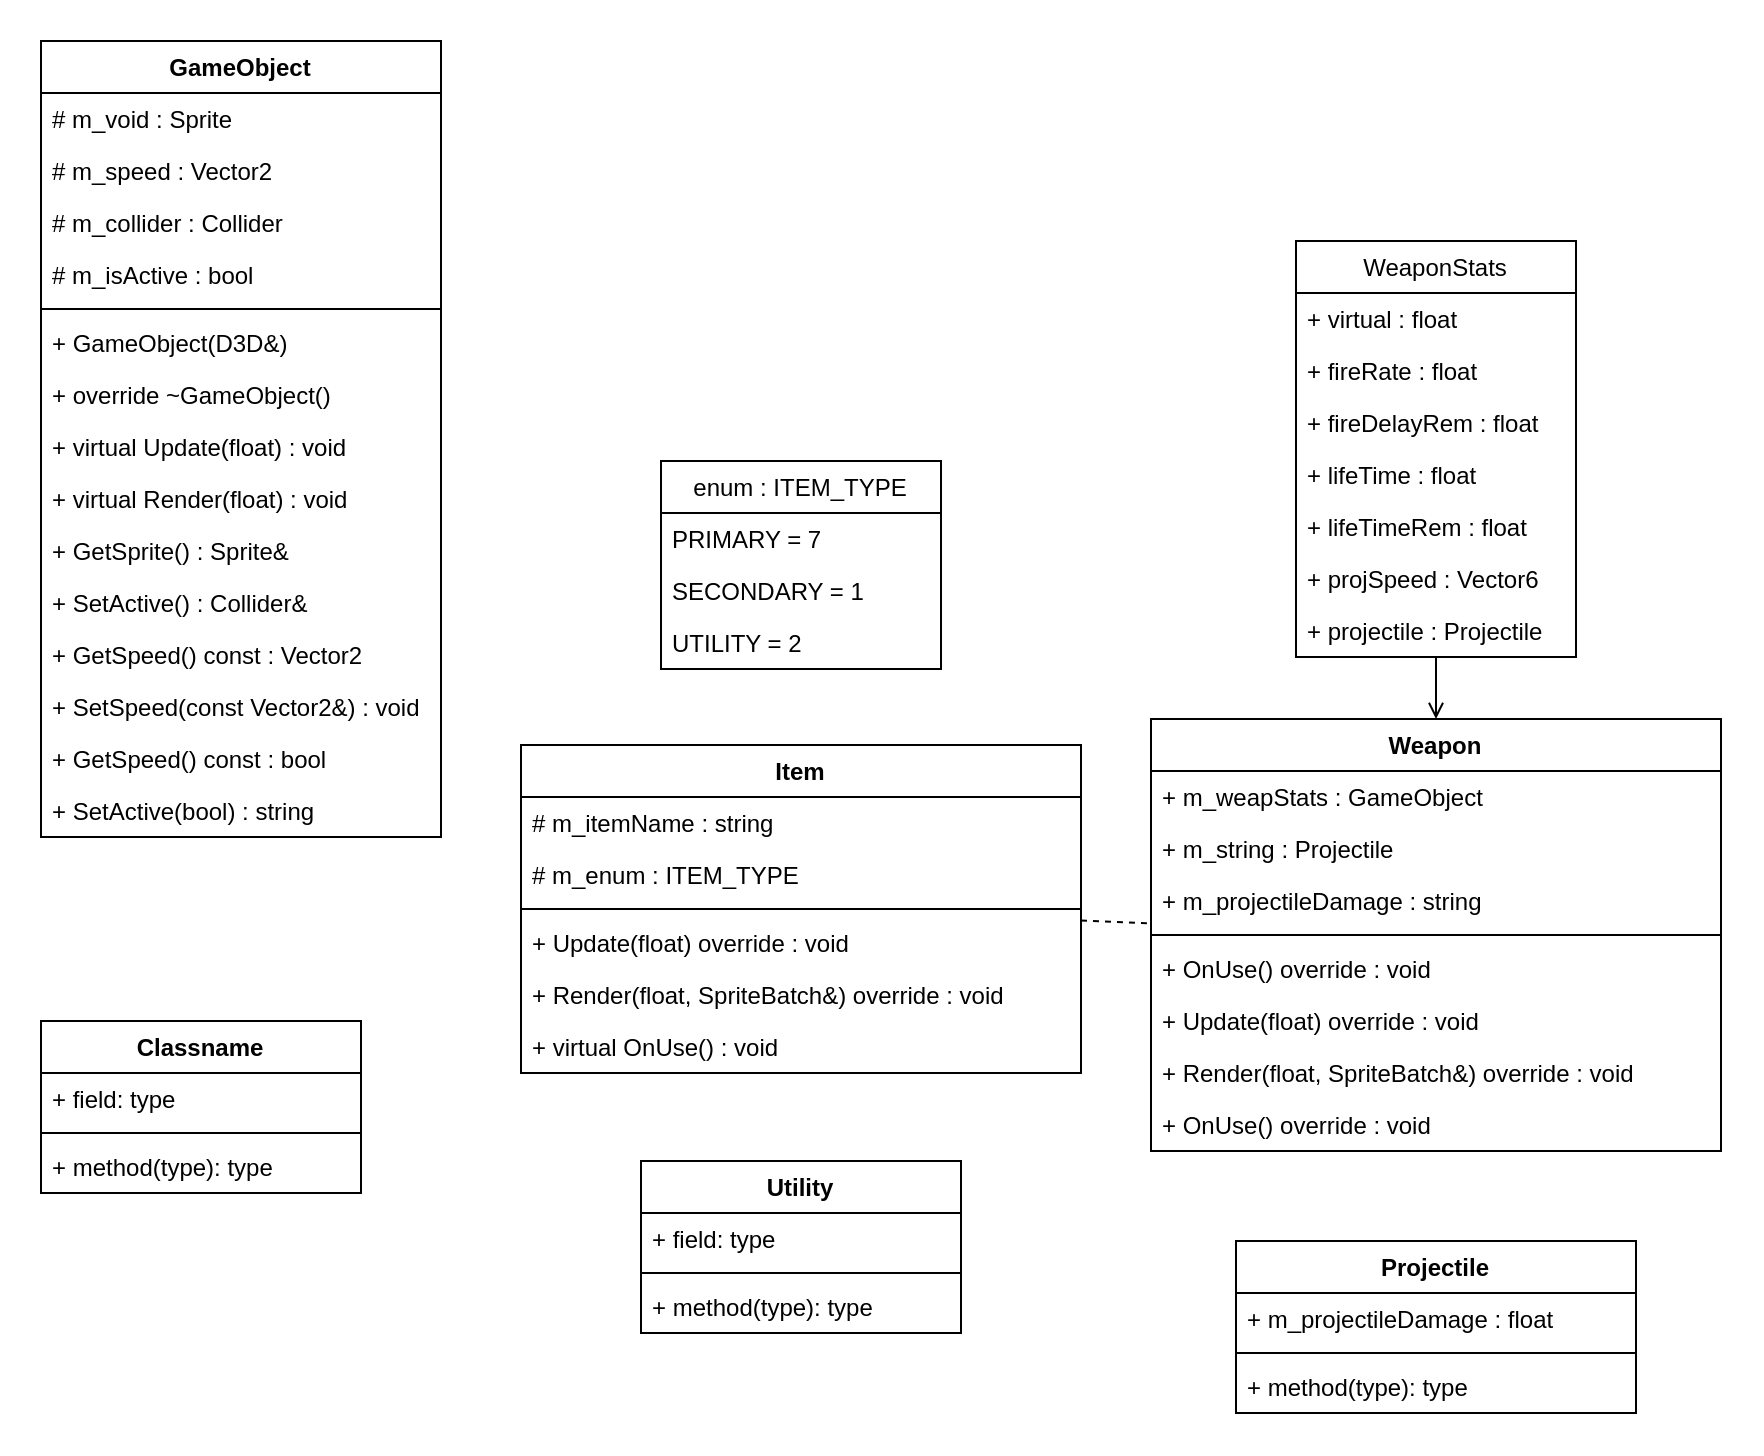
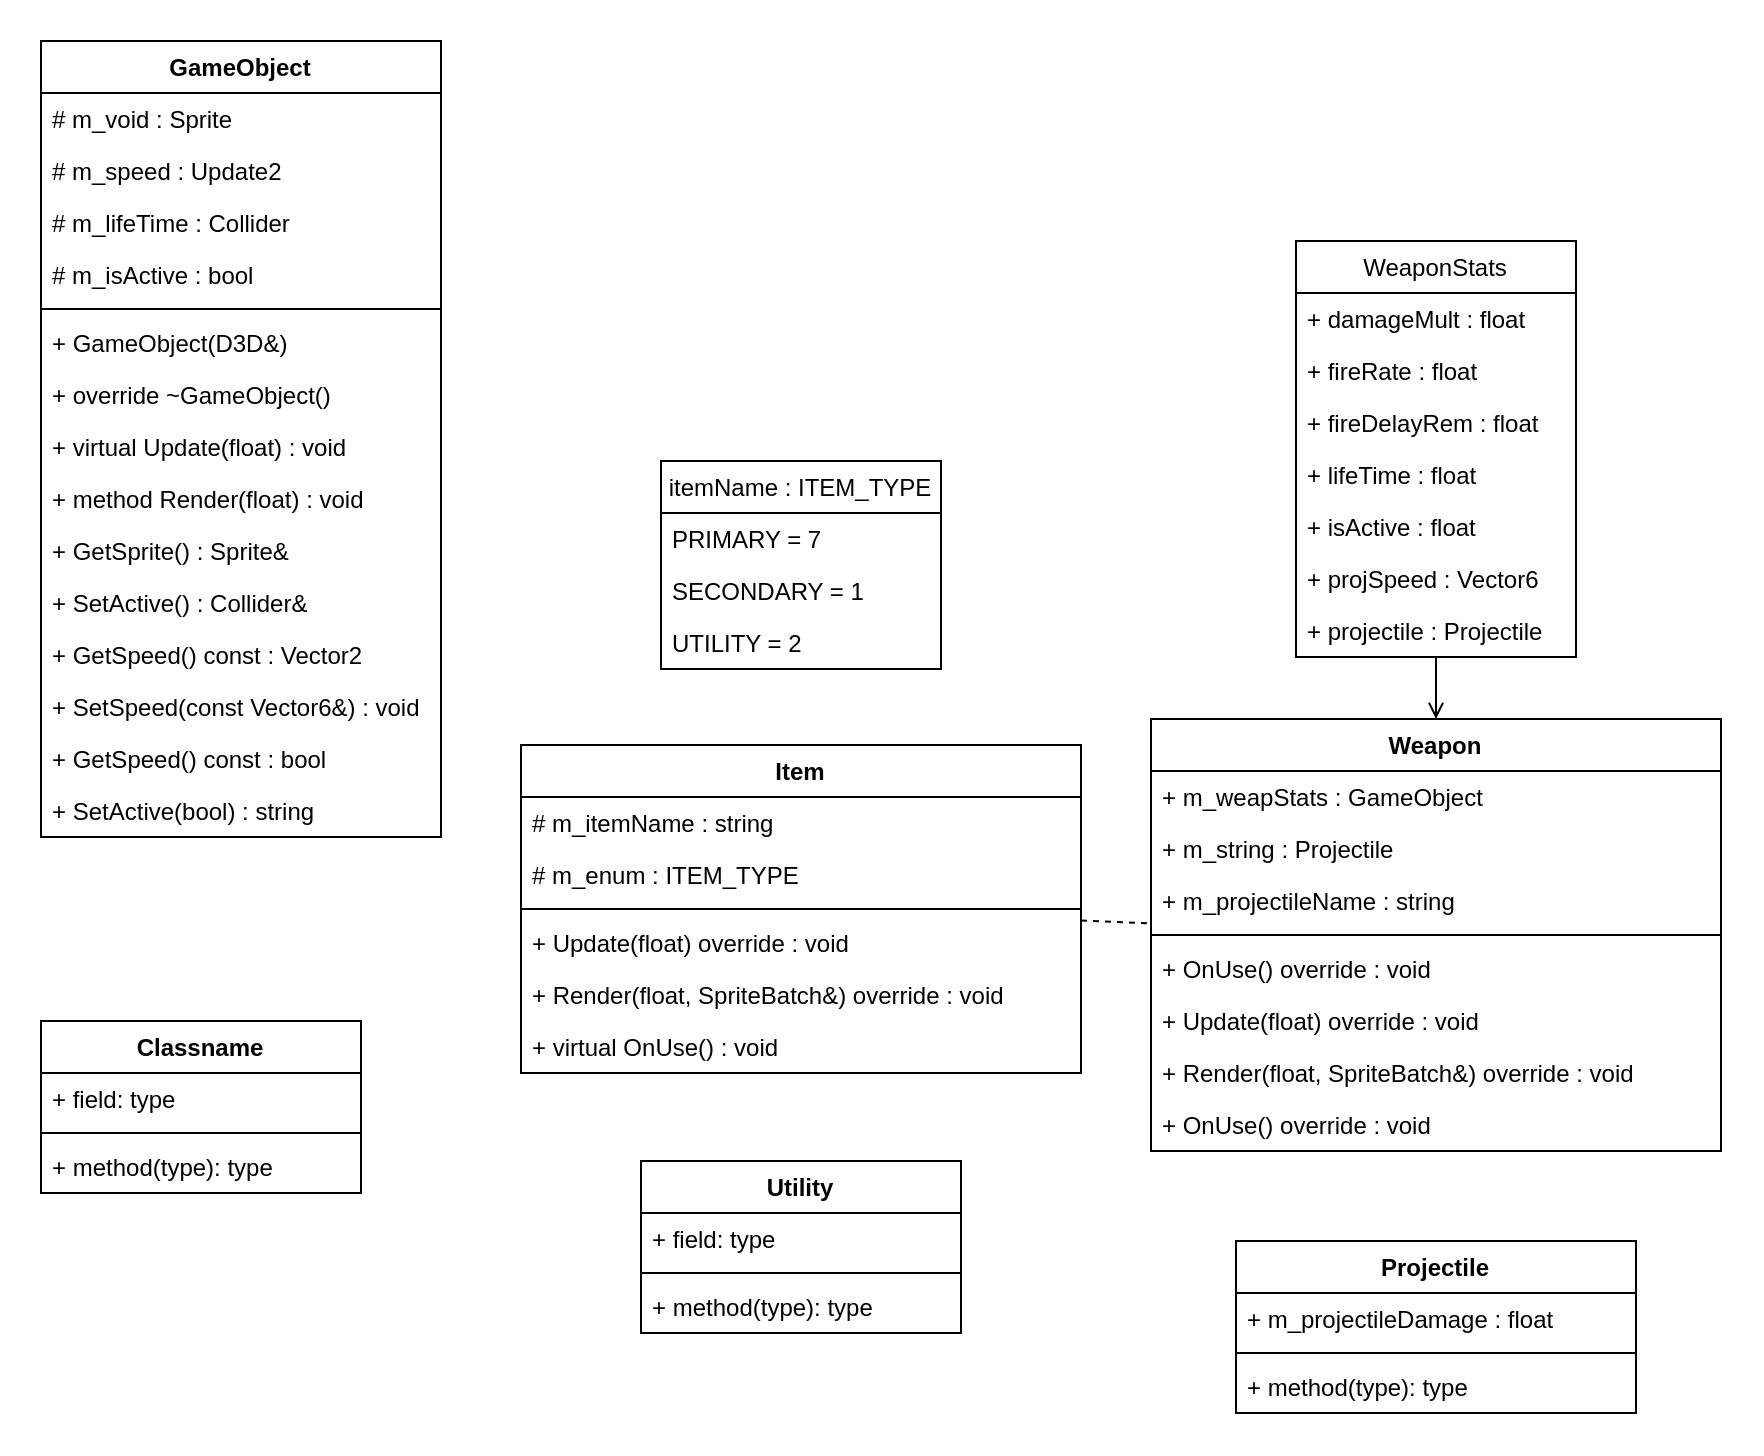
node "# m_speed : Vector2": label "# m_speed : Vector2" -> "# m_speed : Update2"
node "# m_collider : Collider": label "# m_collider : Collider" -> "# m_lifeTime : Collider"
node "+ virtual : float": label "+ virtual : float" -> "+ damageMult : float"
node "enum : ITEM_TYPE": label "enum : ITEM_TYPE" -> "itemName : ITEM_TYPE"
node "+ virtual Render(float) : void": label "+ virtual Render(float) : void" -> "+ method Render(float) : void"
node "+ lifeTimeRem : float": label "+ lifeTimeRem : float" -> "+ isActive : float"
node "+ SetSpeed(const Vector2&) : void": label "+ SetSpeed(const Vector2&) : void" -> "+ SetSpeed(const Vector6&) : void"
node "+ m_projectileDamage : string": label "+ m_projectileDamage : string" -> "+ m_projectileName : string"
